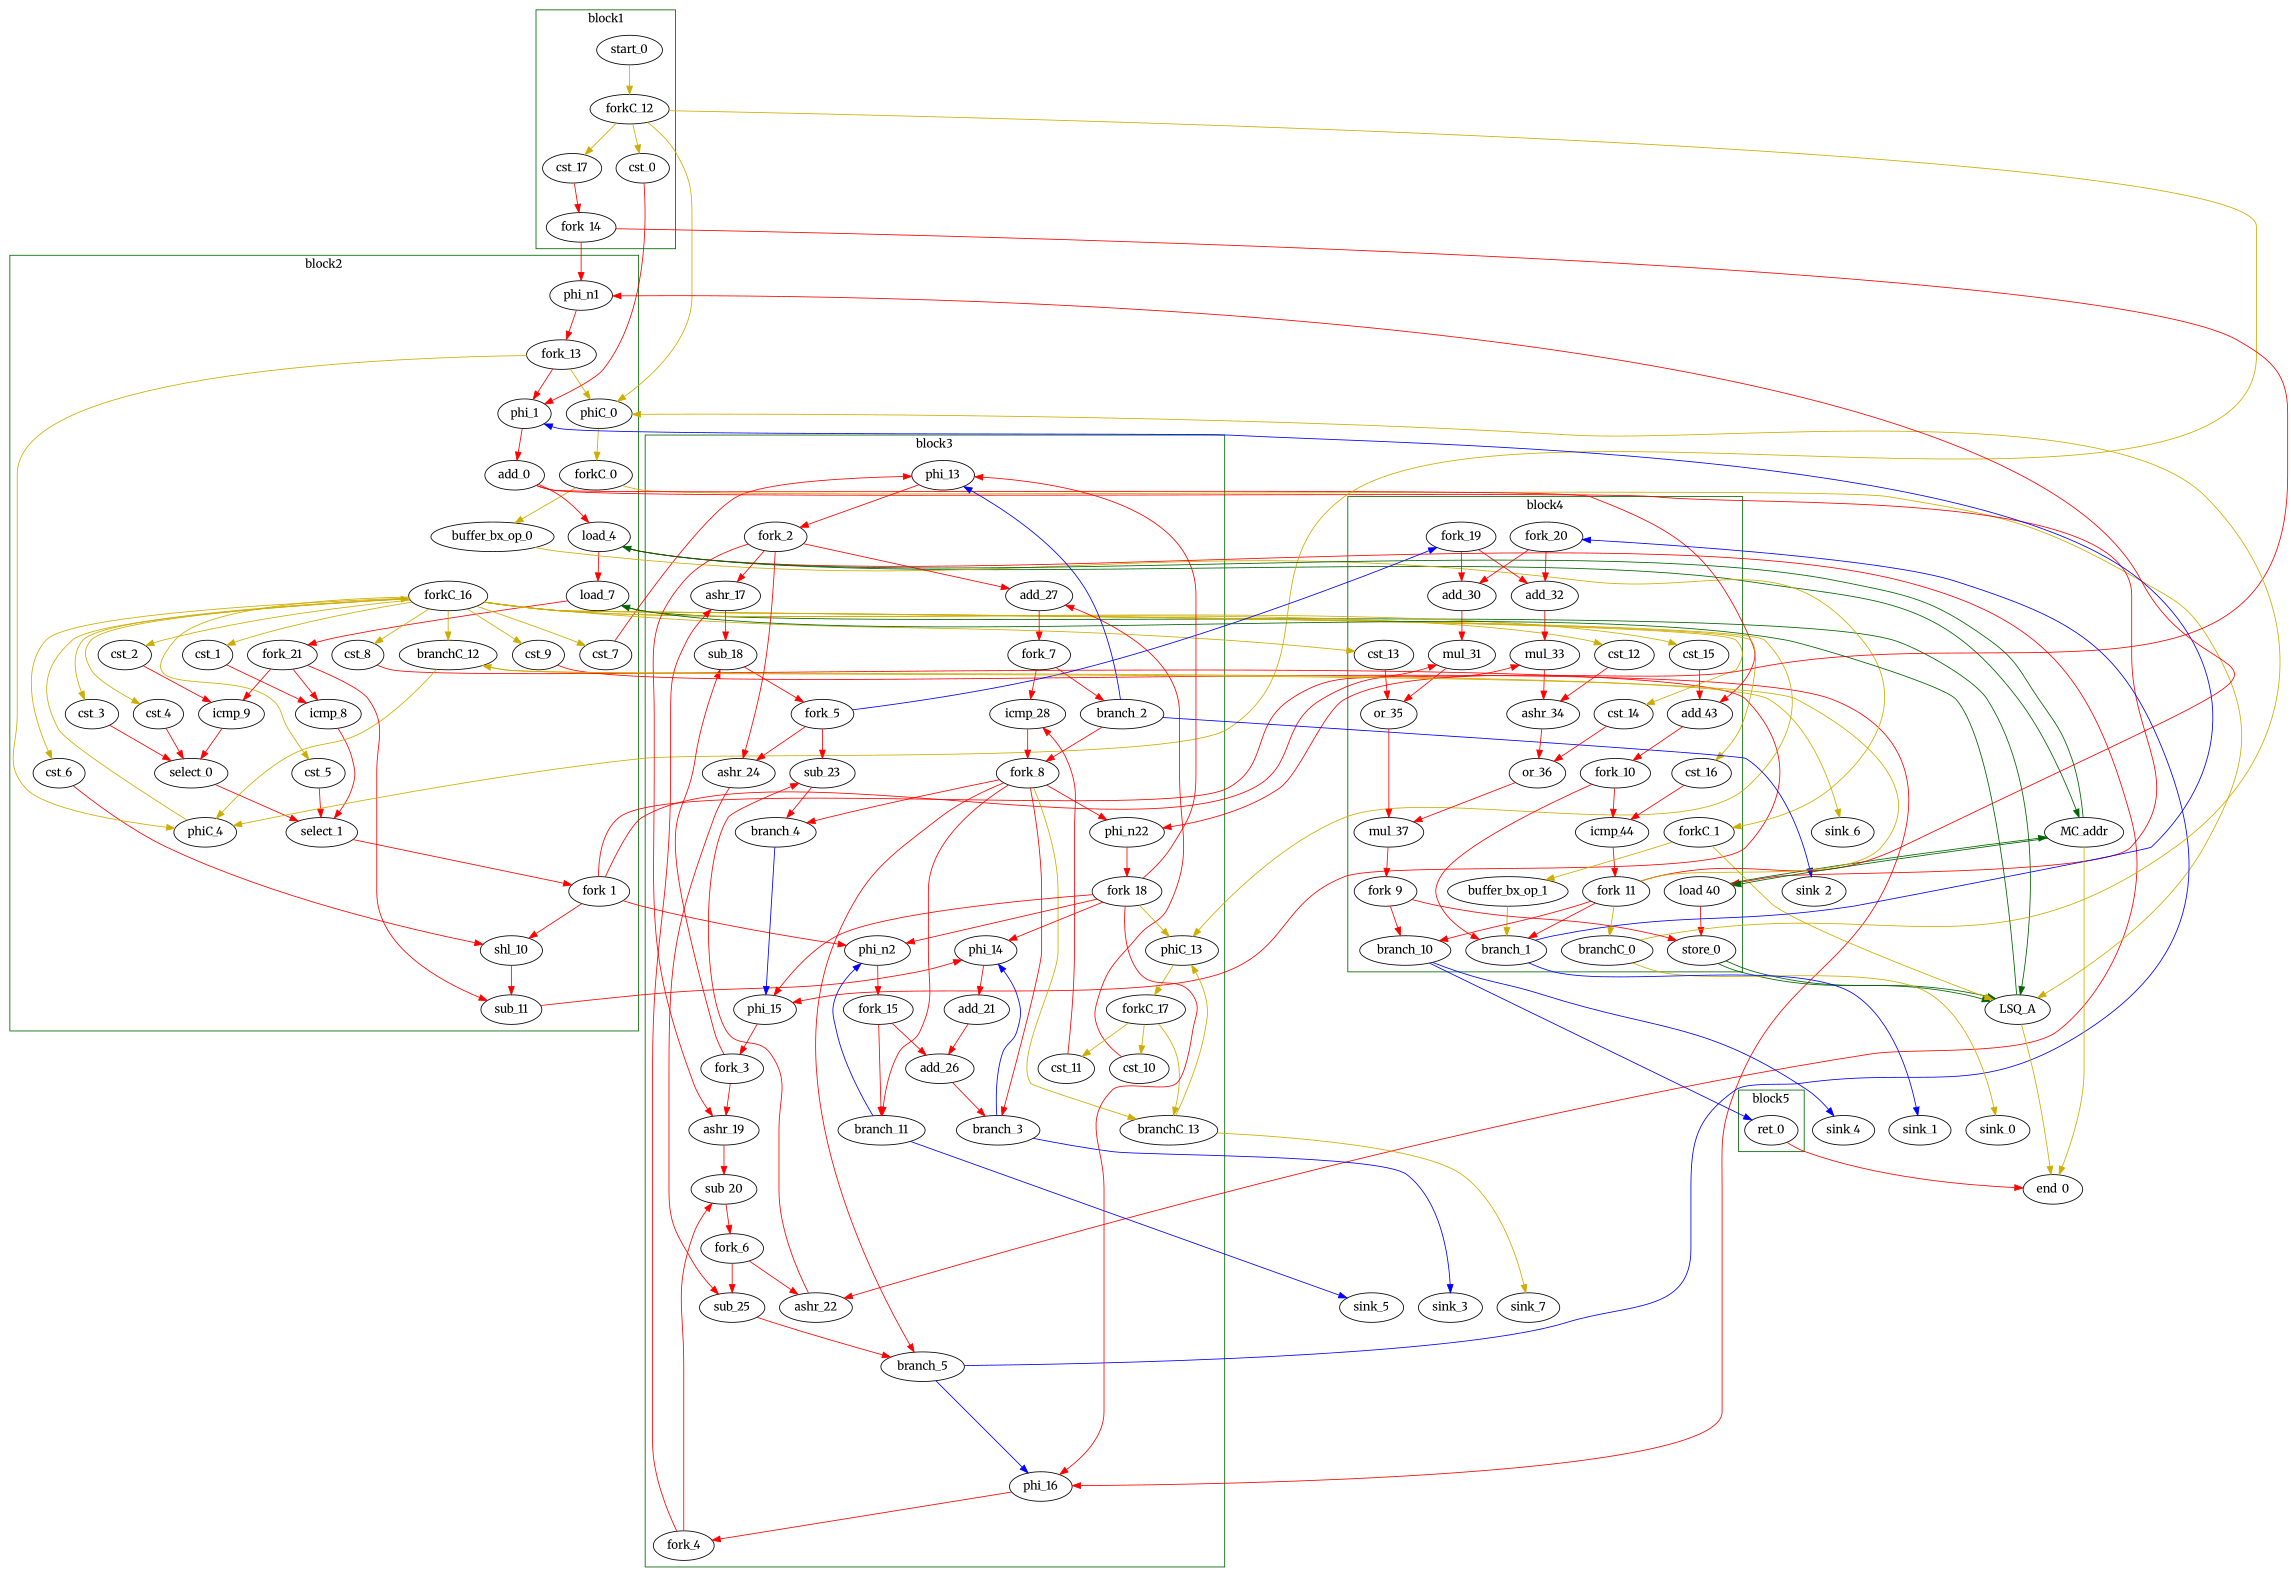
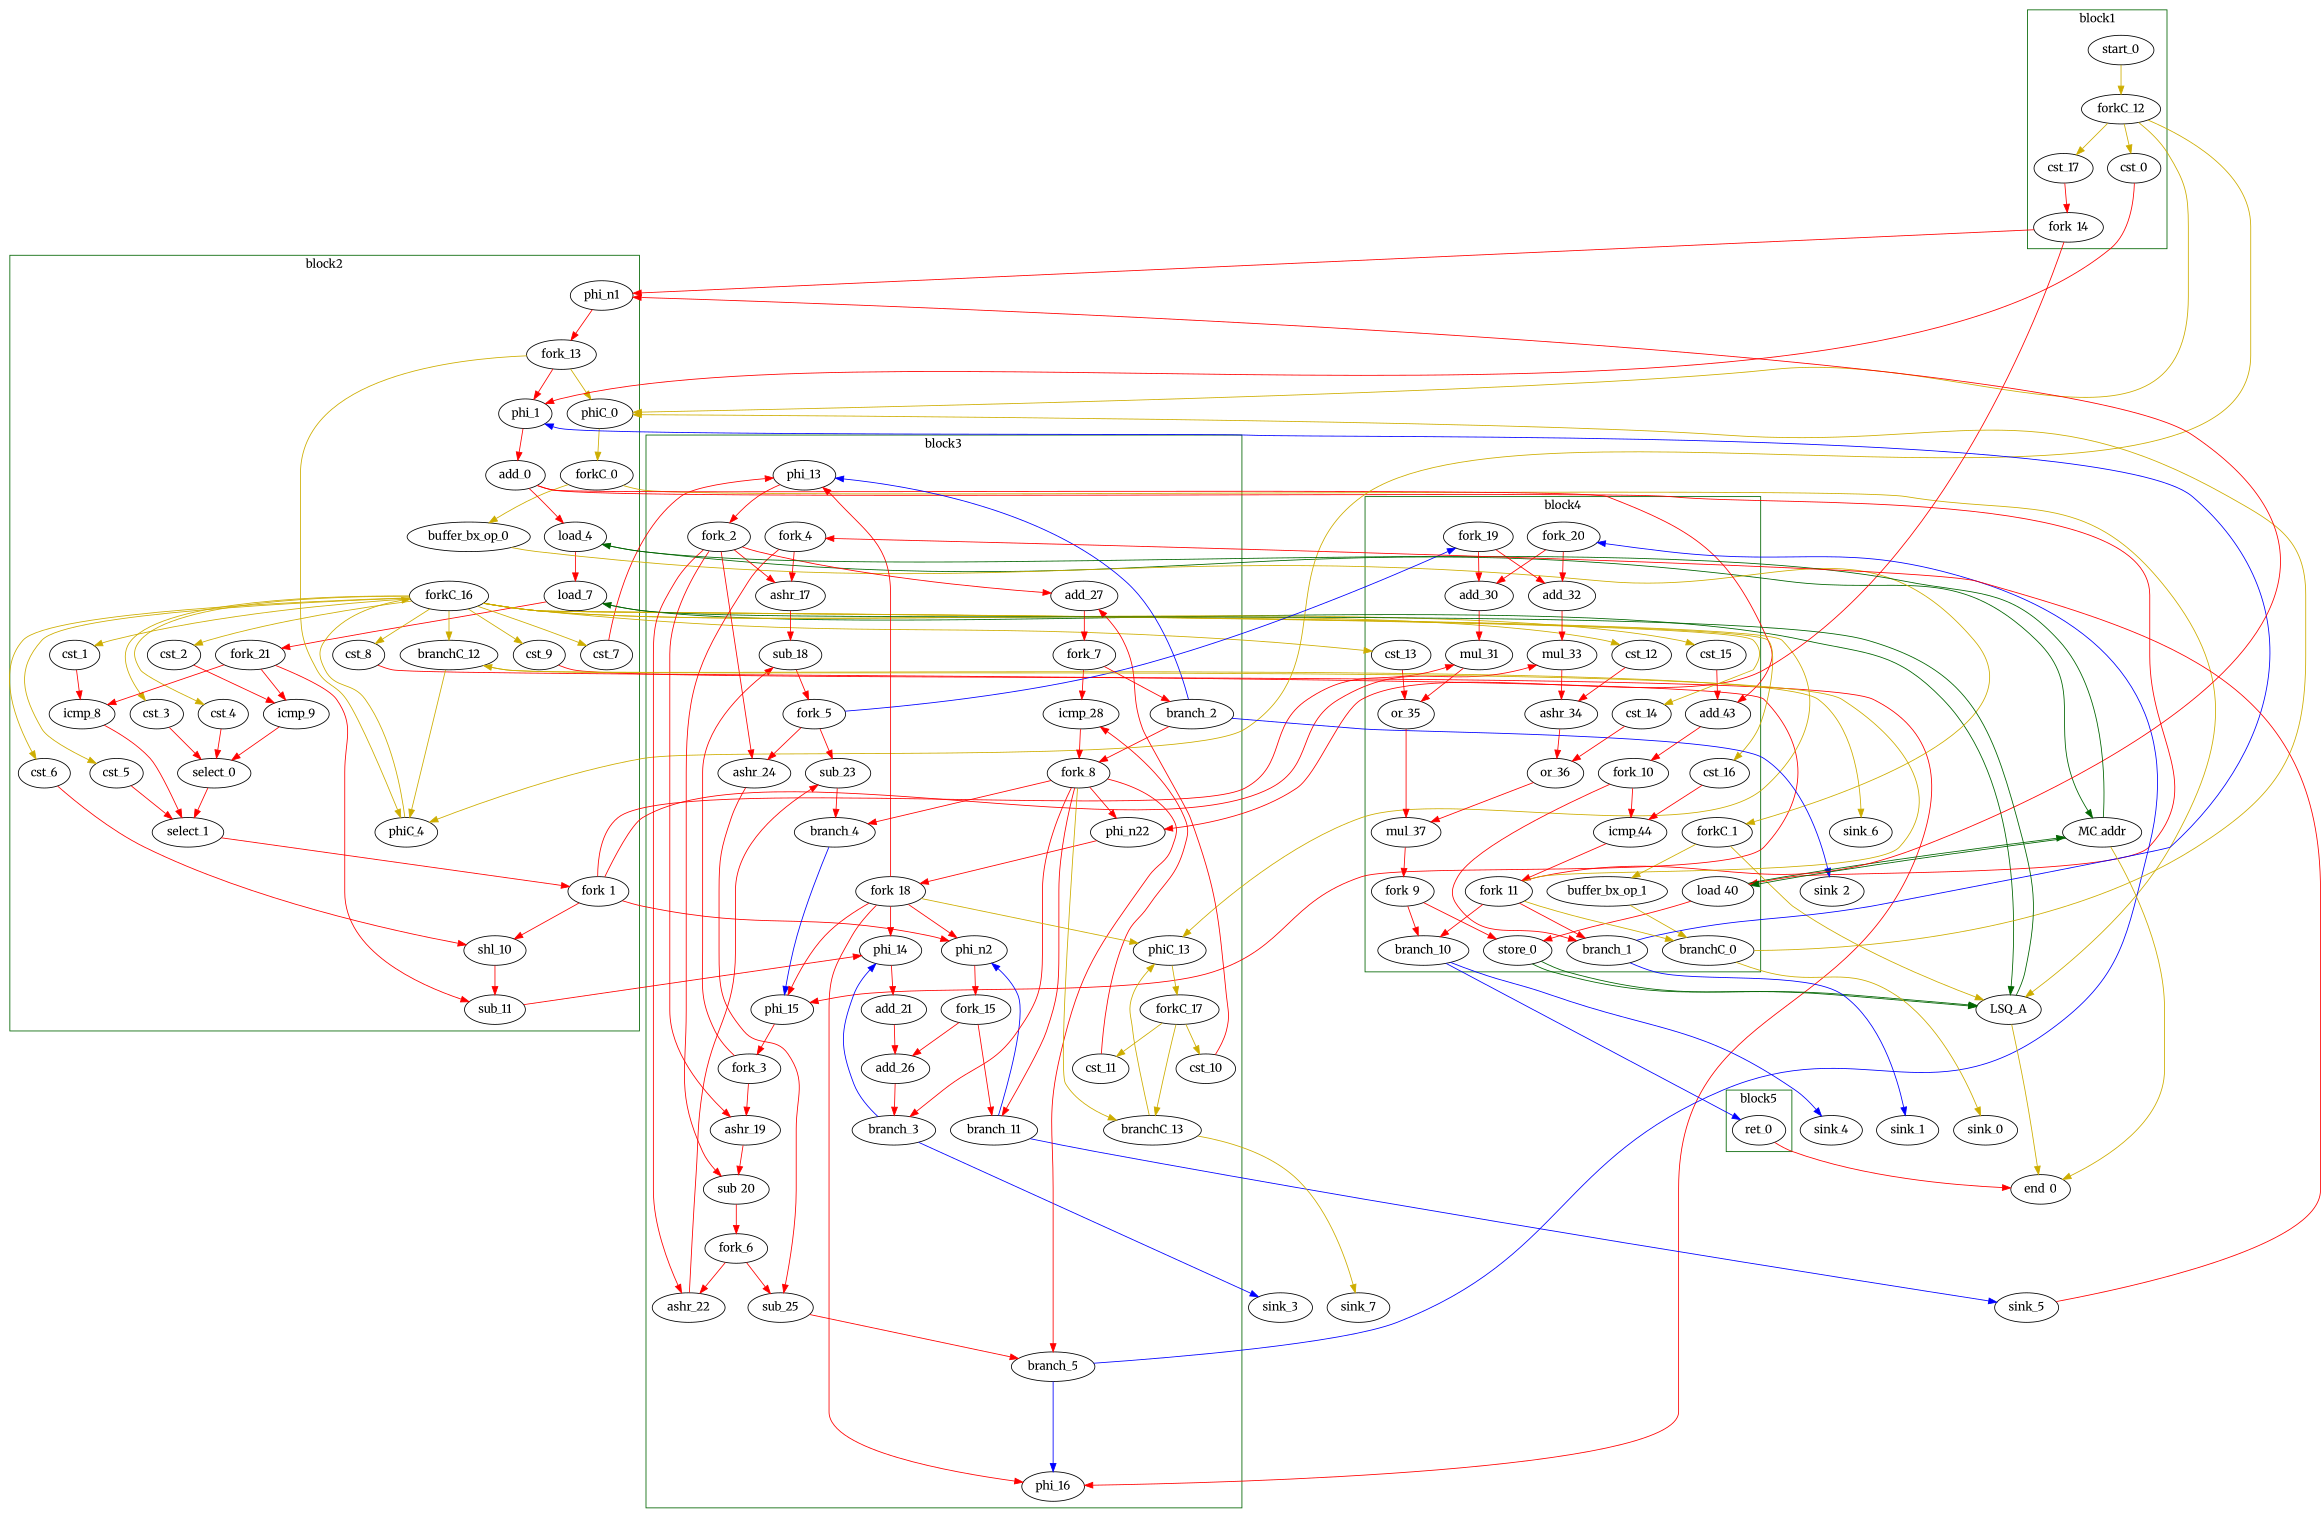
edge "load_4" -> "ashr_22": now "fork_2" -> "ashr_22"
edge "buffer_bx_op_1" -> "branch_1": now "buffer_bx_op_1" -> "branchC_0"
edge "phi_16" -> "fork_4": now "sink_5" -> "fork_4"
